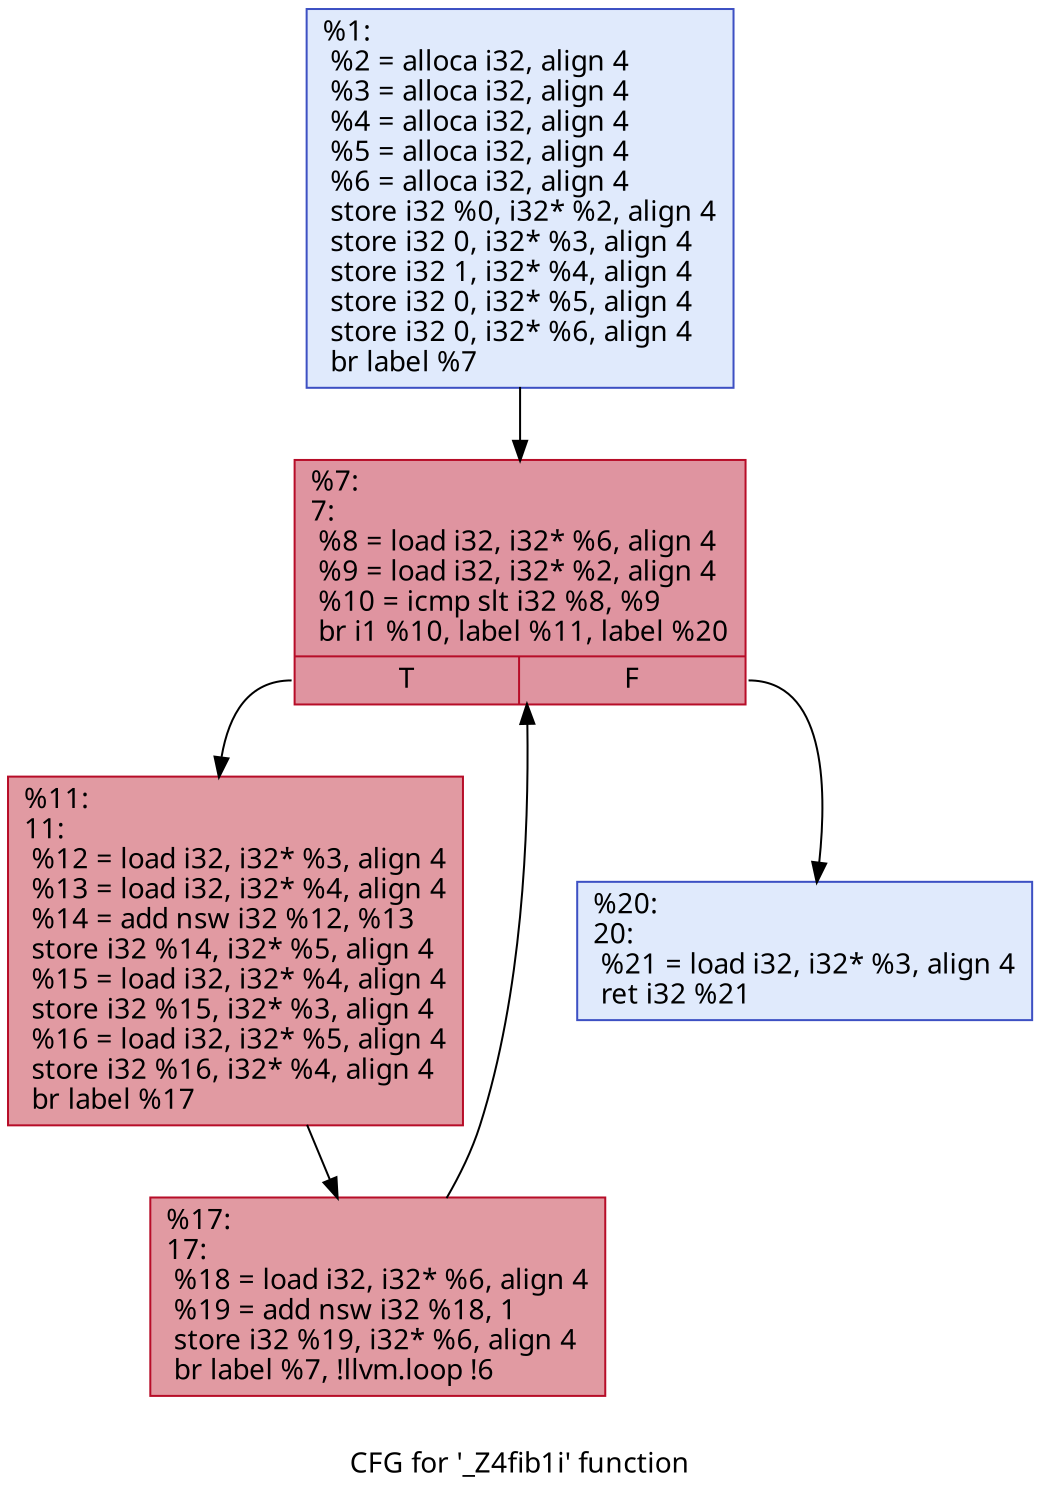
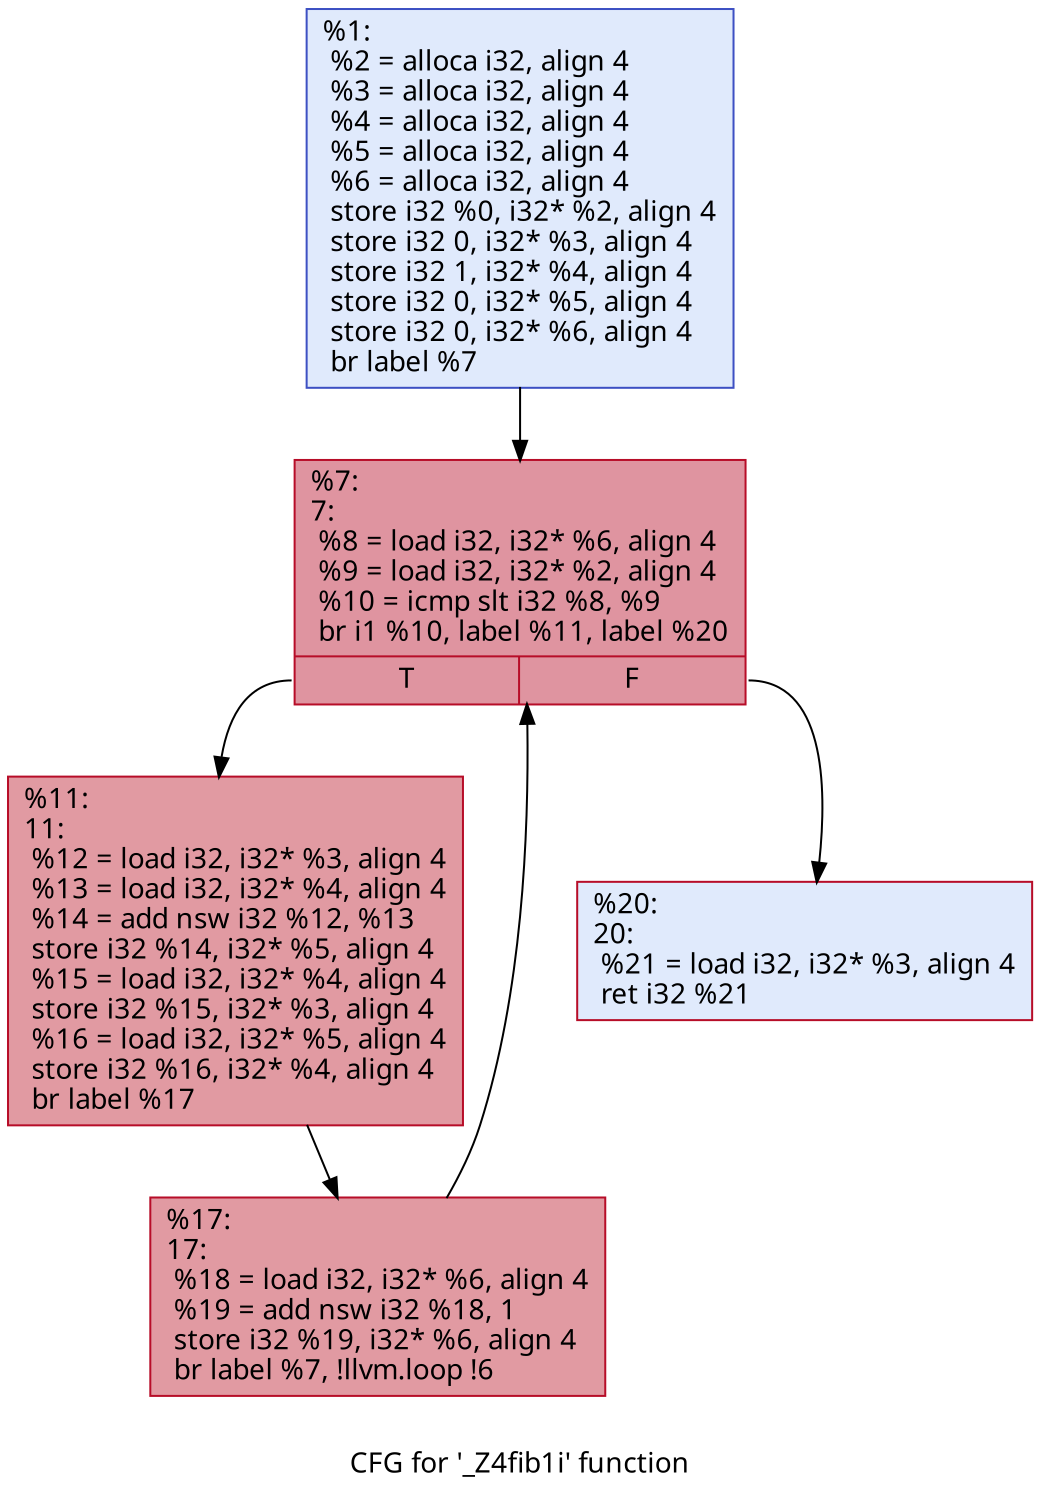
node "%20:": color #3d50c3ff -> #b70d28ff
